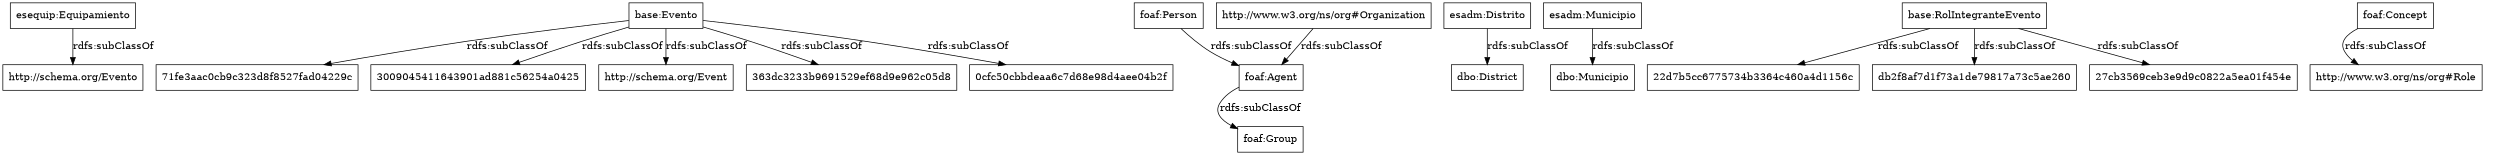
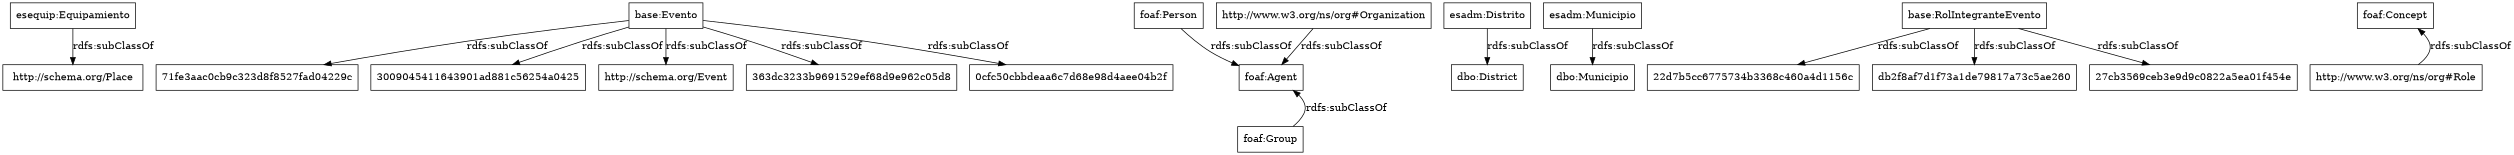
edge "foaf:Concept" -> "http://www.w3.org/ns/org#Role": reversed
node "http://schema.org/Evento": label "http://schema.org/Evento" -> "http://schema.org/Place"
node "22d7b5cc6775734b3364c460a4d1156c": label "22d7b5cc6775734b3364c460a4d1156c" -> "22d7b5cc6775734b3368c460a4d1156c"
edge "foaf:Agent" -> "foaf:Group": reversed
